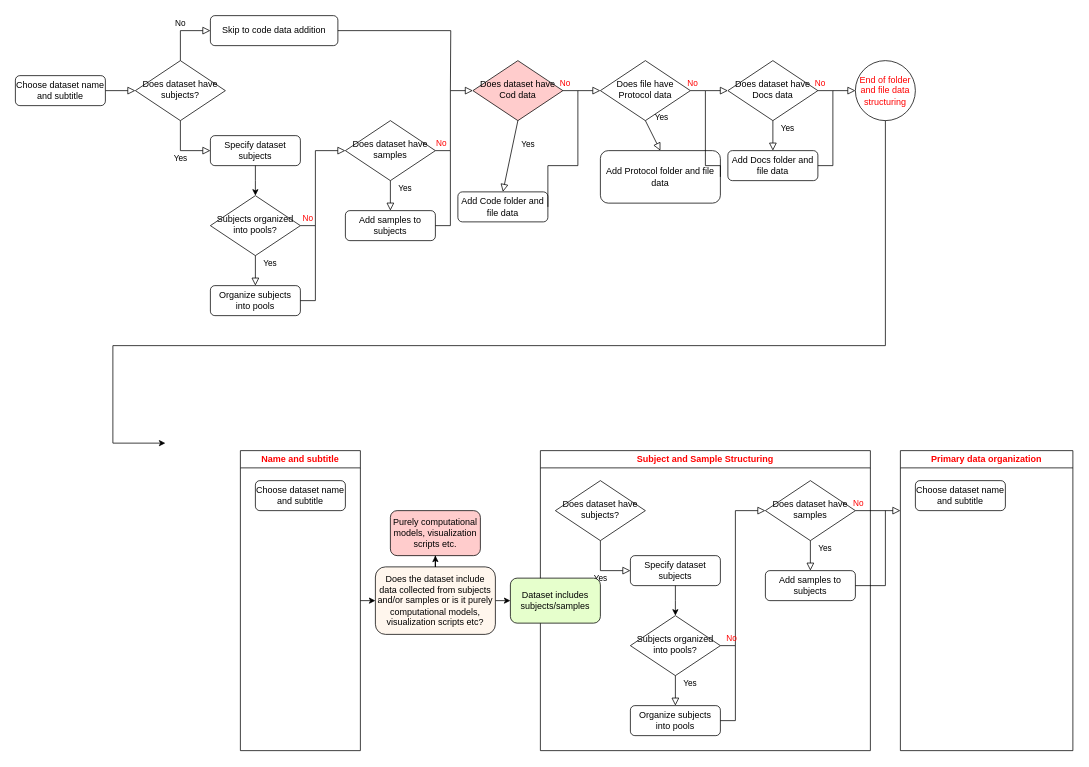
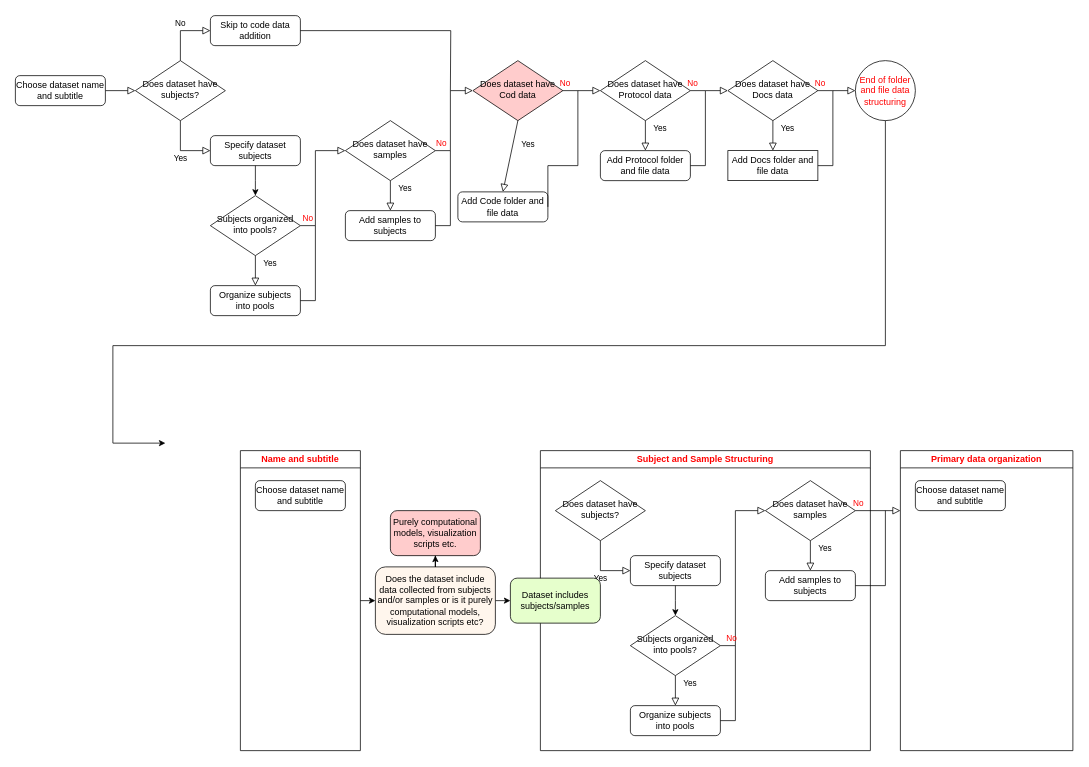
node "Skip to code data addition": size 128x30 -> 90x30
node "Does file have Protocol data": label "Does file have Protocol data" -> "Does dataset have Protocol data"
node "Add Docs folder and file data": shape rounded rectangle -> rectangle
node "Add Protocol folder and file data": size 120x53 -> 90x30
